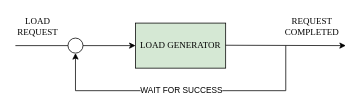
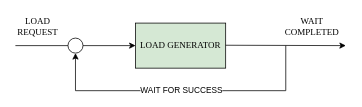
node "REQUEST COMPLETED": label "REQUEST COMPLETED" -> "WAIT COMPLETED"
